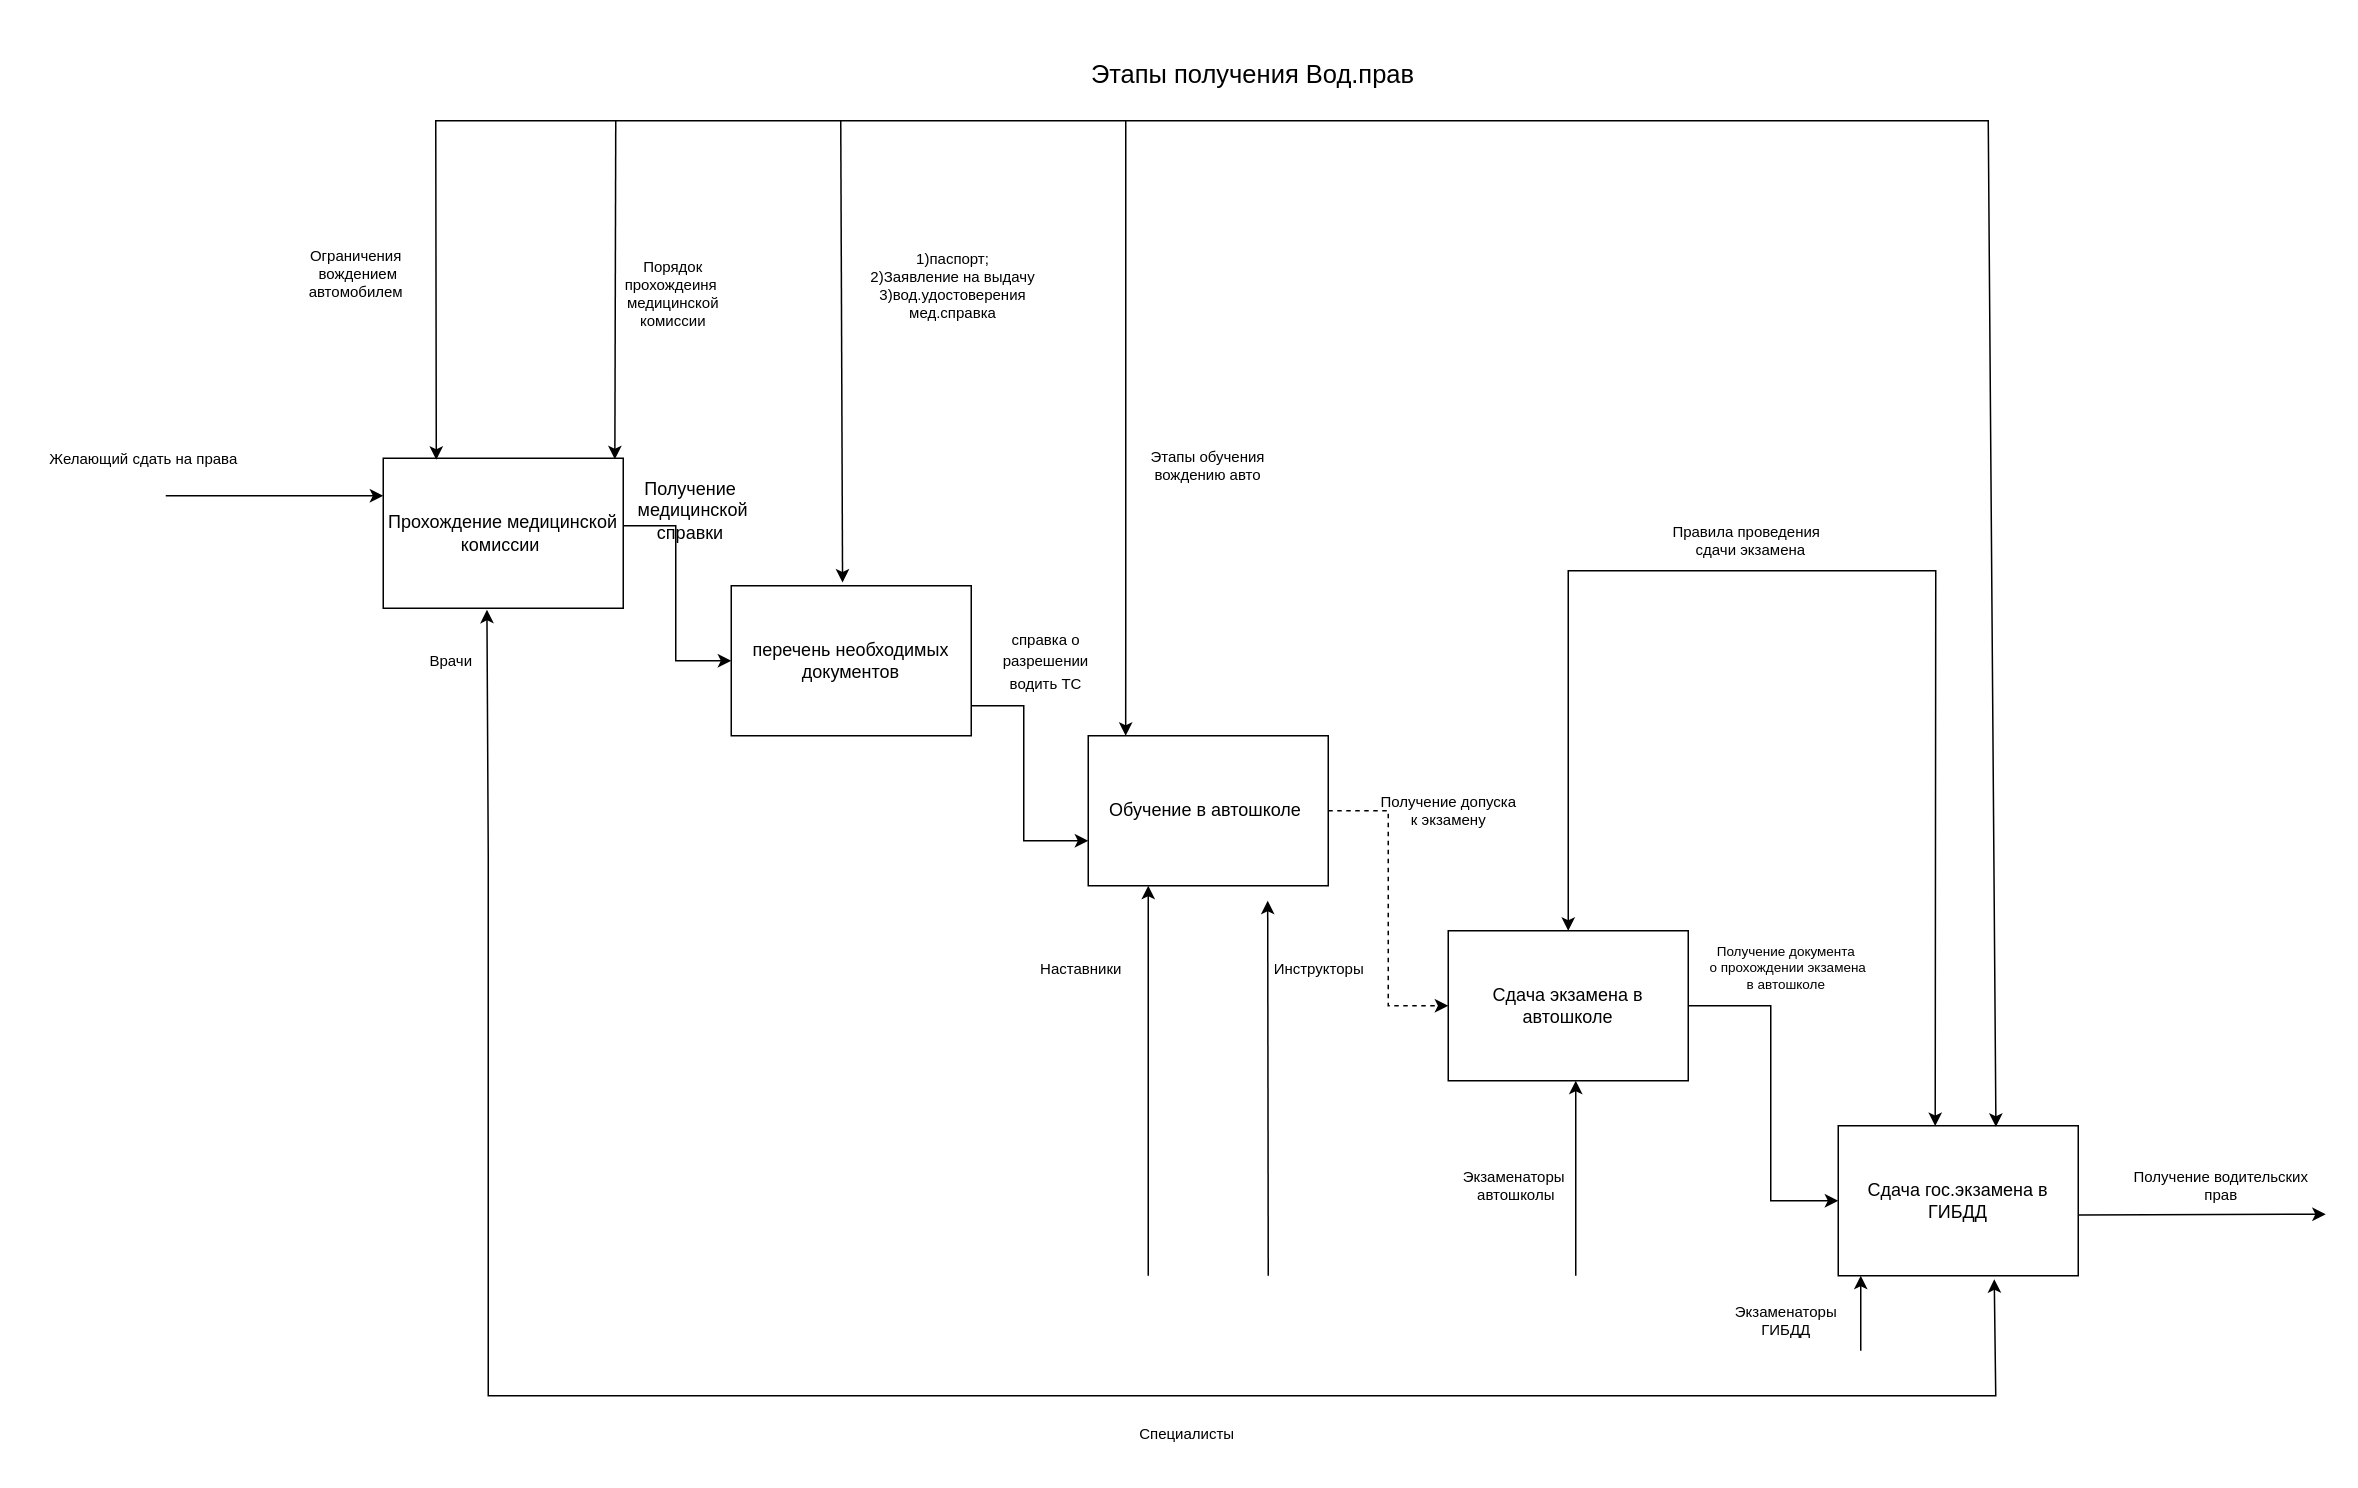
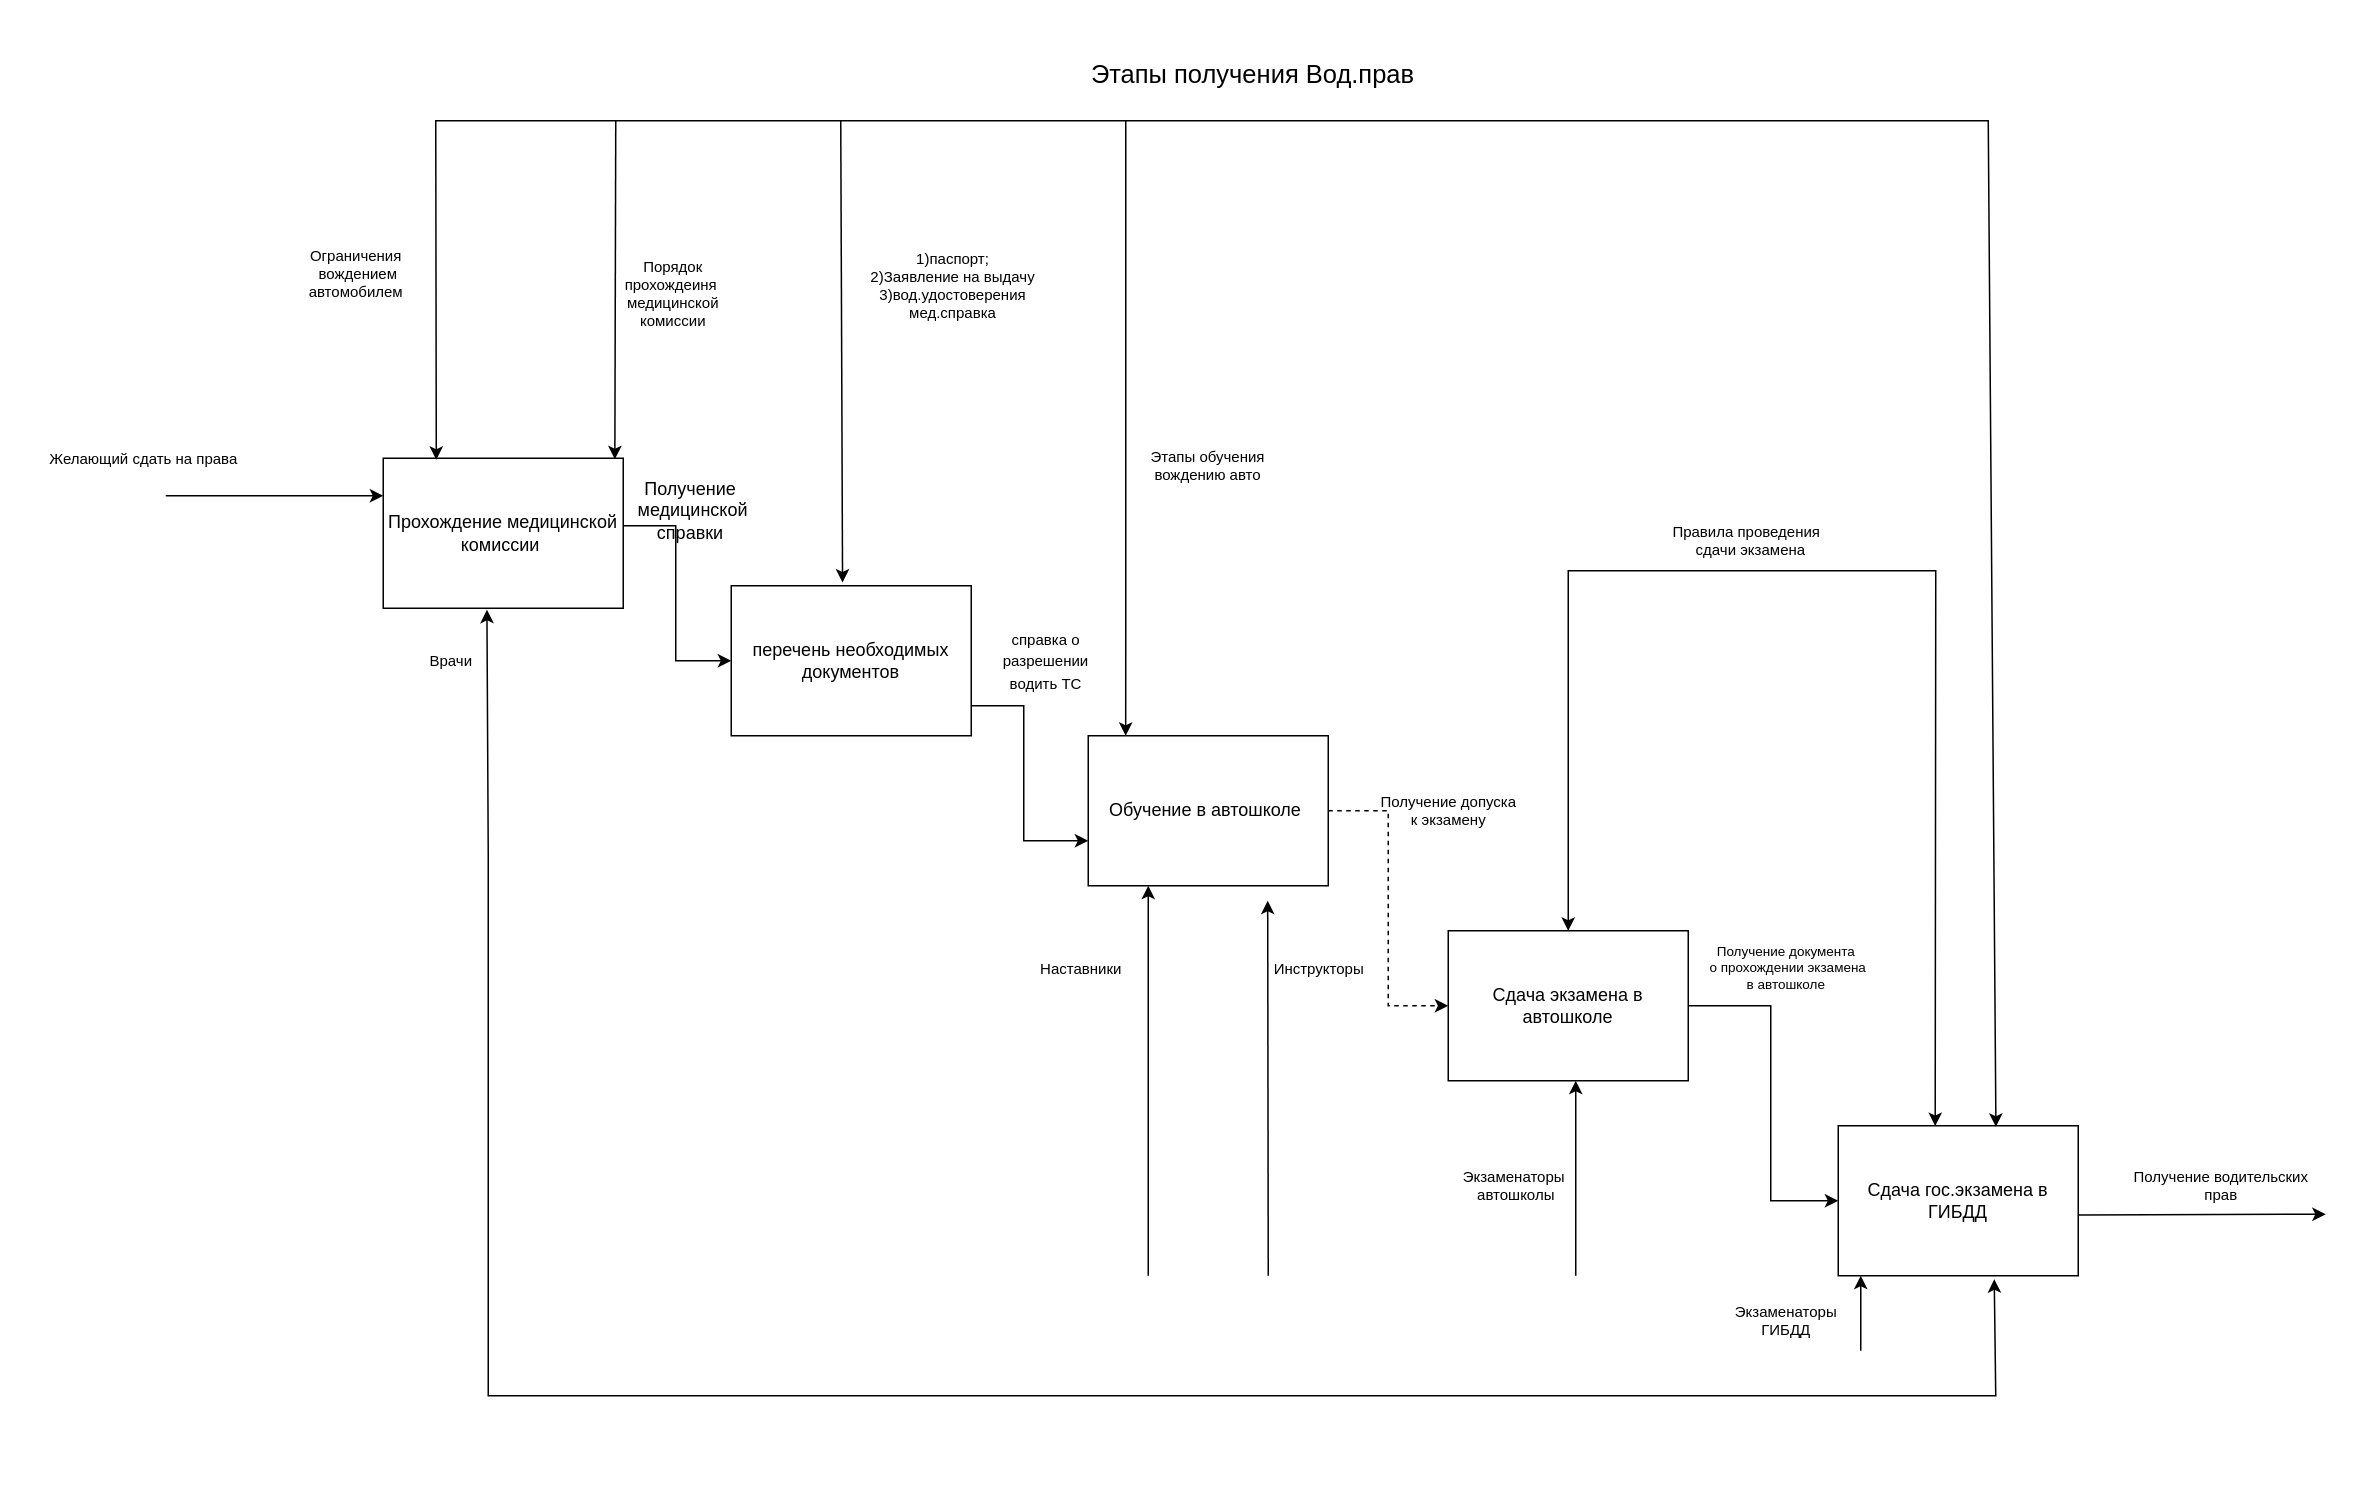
node "Специалисты": removed
